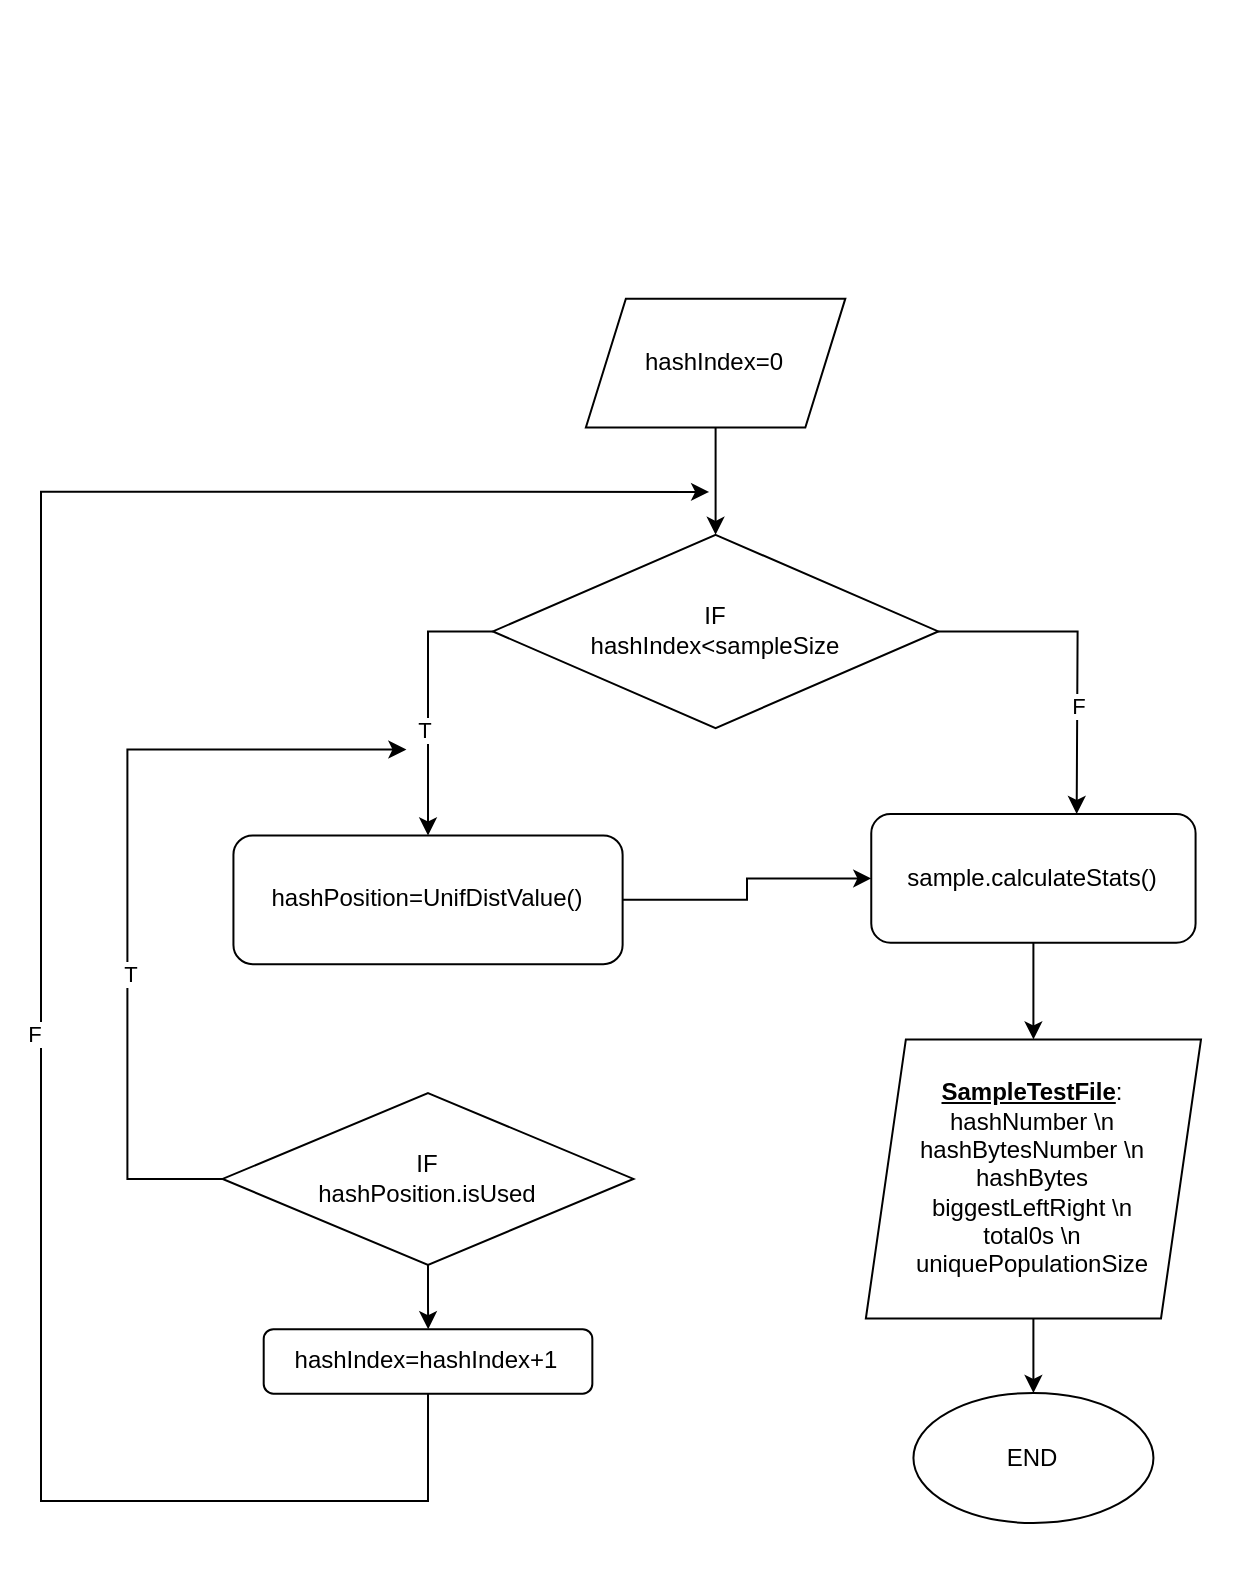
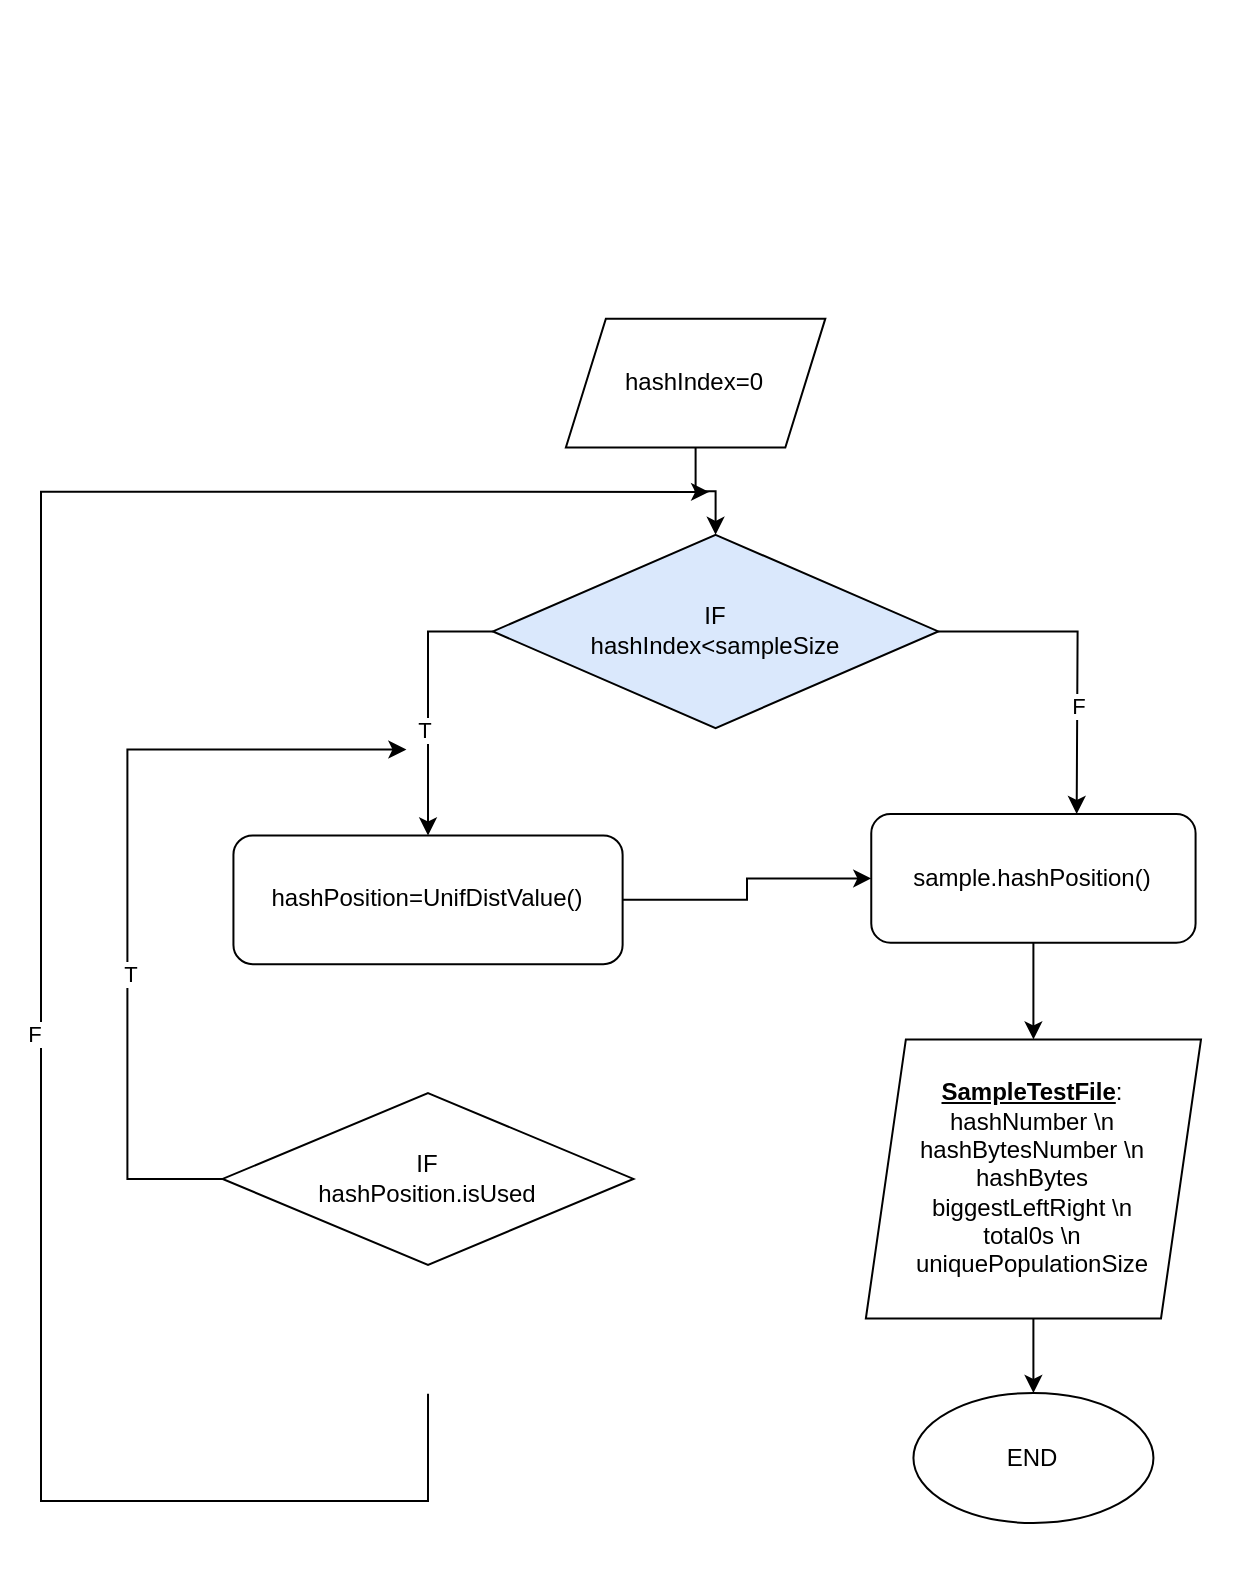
node "hashIndex=0": moved (716, 363) -> (696, 383)
node "IF hashIndex<sampleSize": fillcolor #ffffff -> #dae8fc
node "sample.calculateStats()": label "sample.calculateStats()" -> "sample.hashPosition()"
edge "IF hashPosition.isUsed" -> "hashIndex=hashIndex+1": removed
node "hashIndex=hashIndex+1": removed
